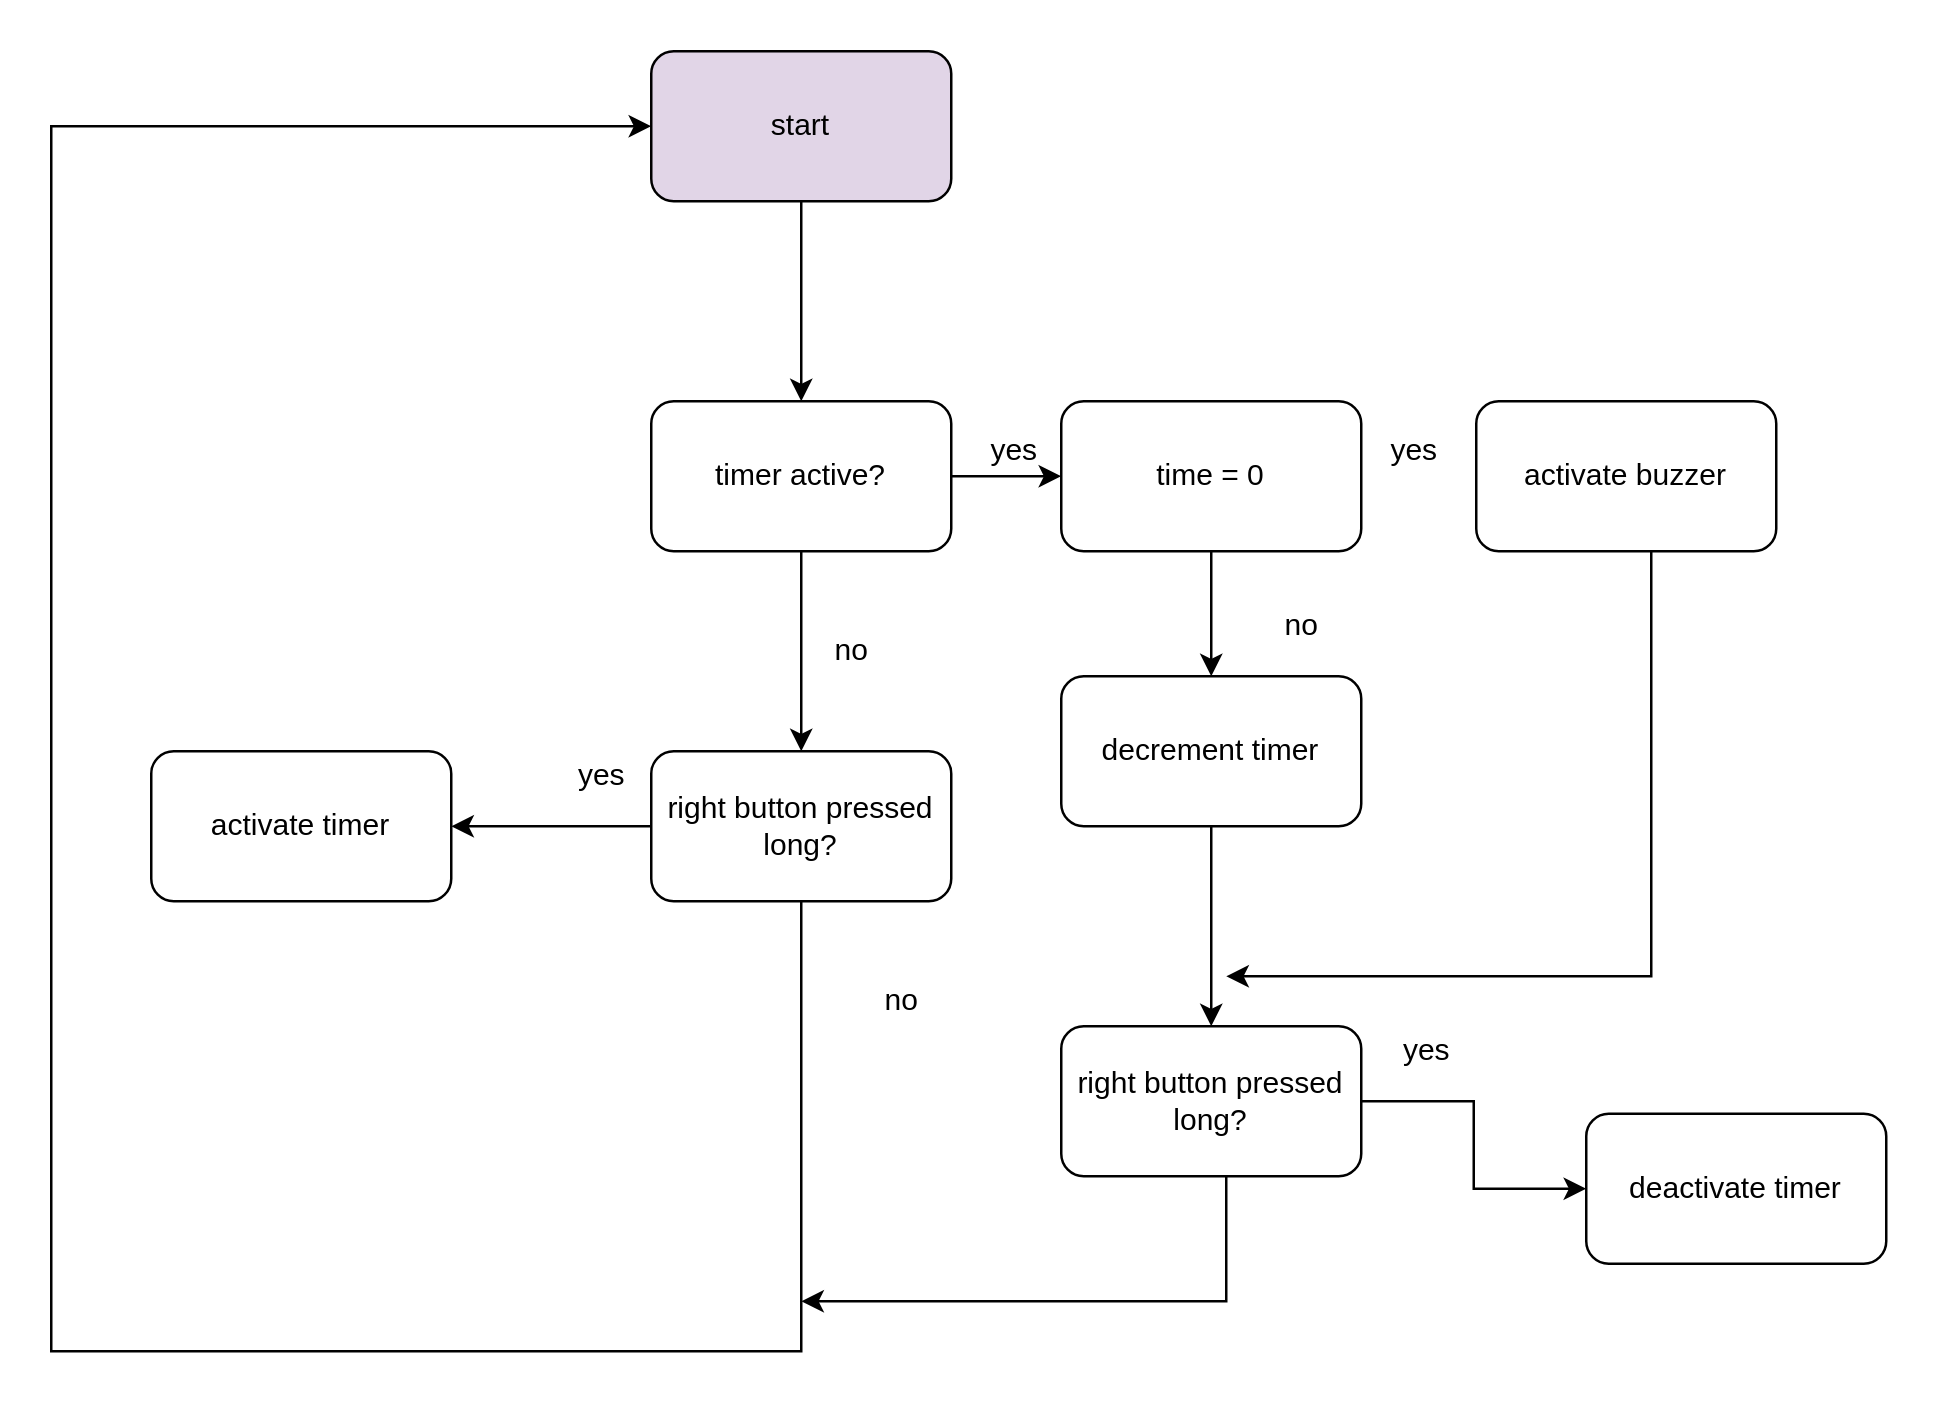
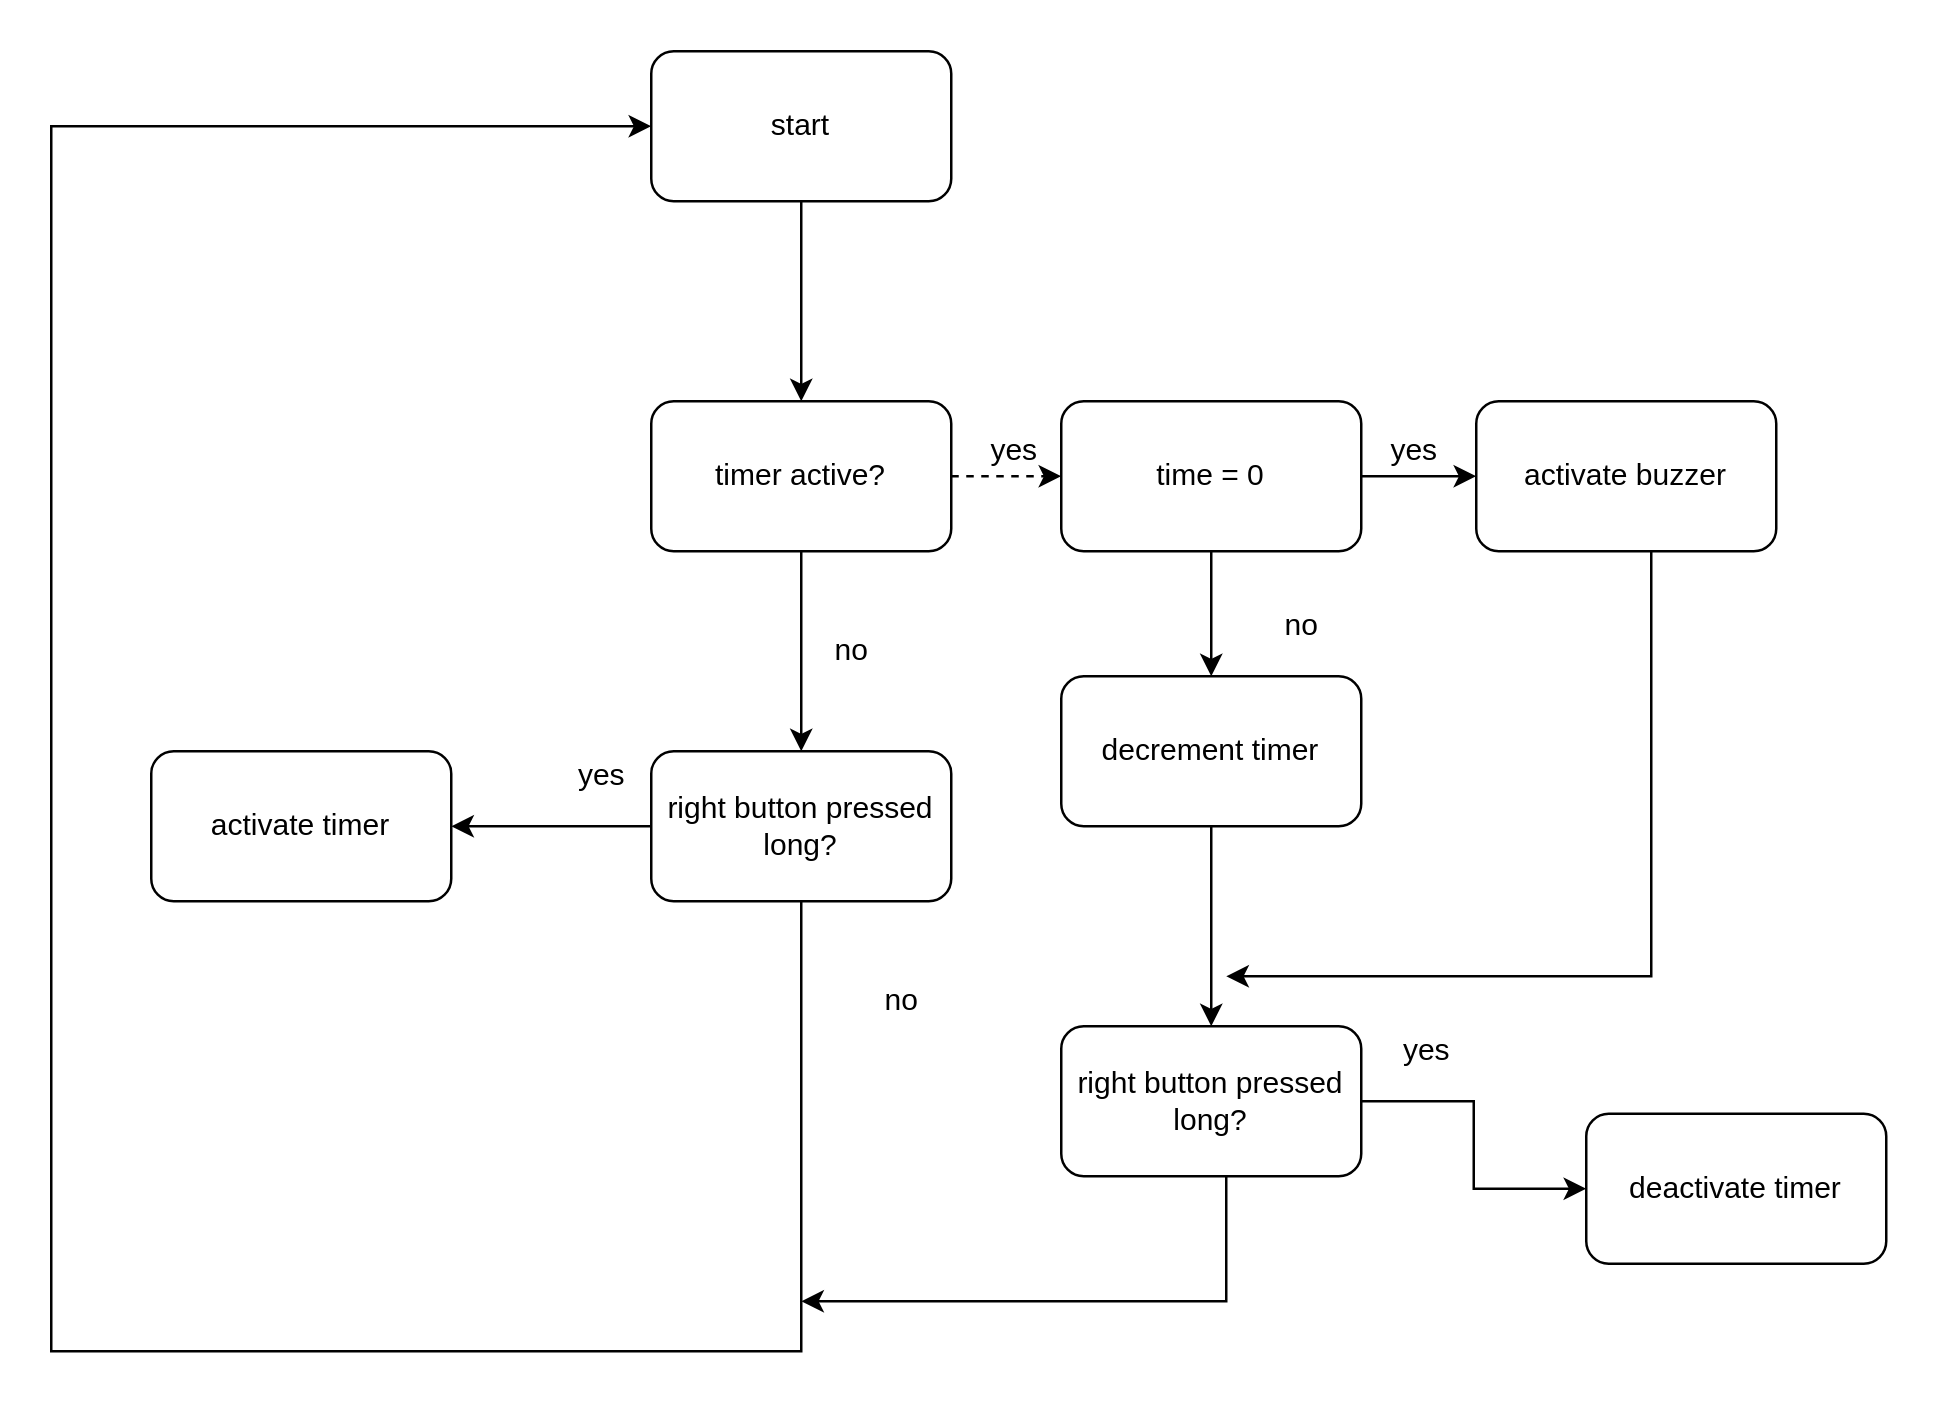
node "start": fillcolor #e1d5e7 -> #ffffff
edge "timer active?" -> "time = 0": style solid -> dashed
edge "time = 0" -> "activate buzzer": added
